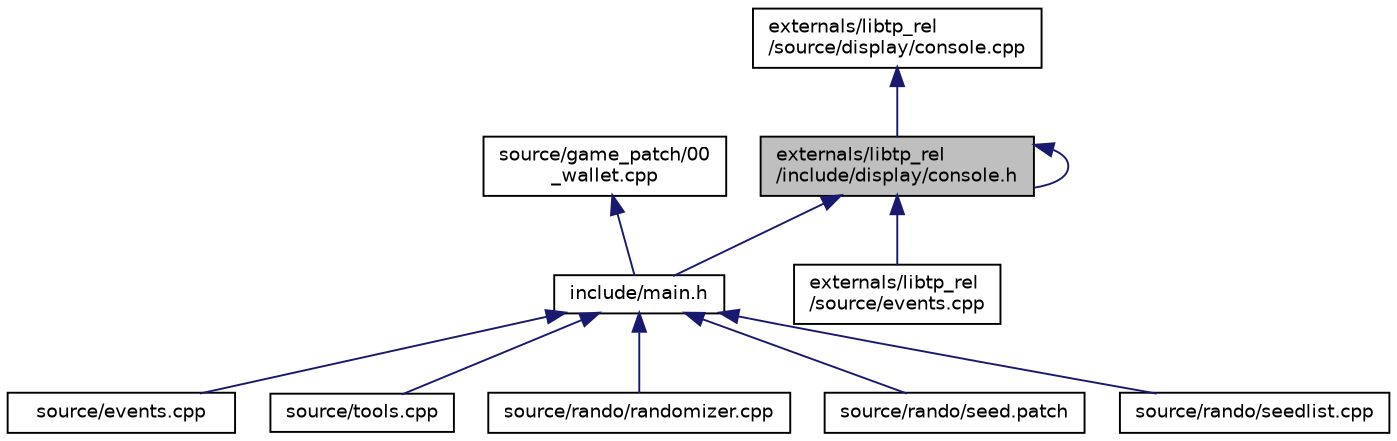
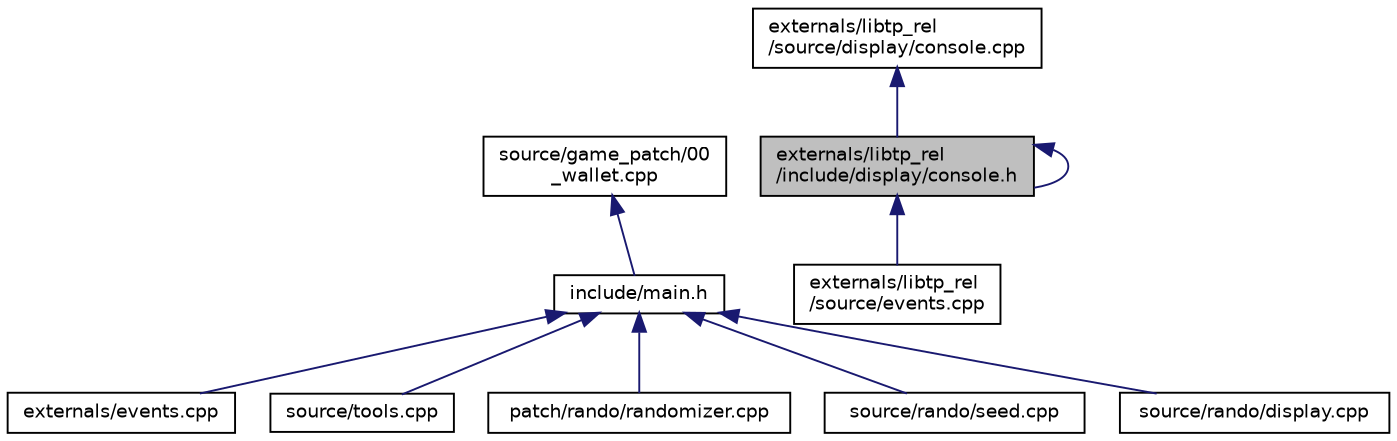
edge "include/main.h" -> "externals/libtp_rel /include/display/console.h": removed
node "source/events.cpp": label "source/events.cpp" -> "externals/events.cpp"
node "source/rando/randomizer.cpp": label "source/rando/randomizer.cpp" -> "patch/rando/randomizer.cpp"
node "source/rando/seed.patch": label "source/rando/seed.patch" -> "source/rando/seed.cpp"
node "source/rando/seedlist.cpp": label "source/rando/seedlist.cpp" -> "source/rando/display.cpp"
